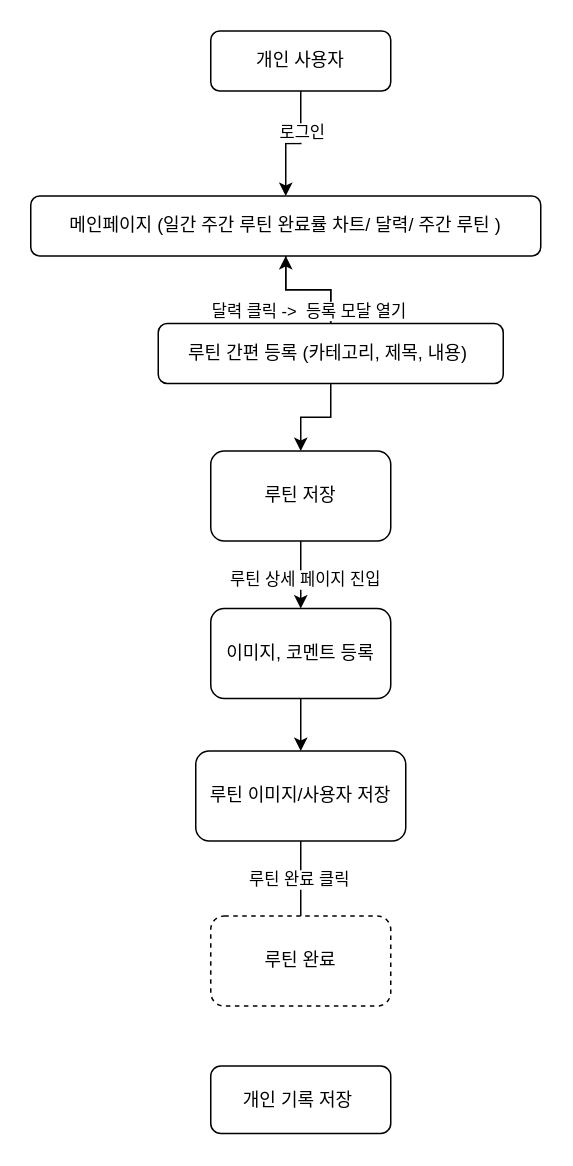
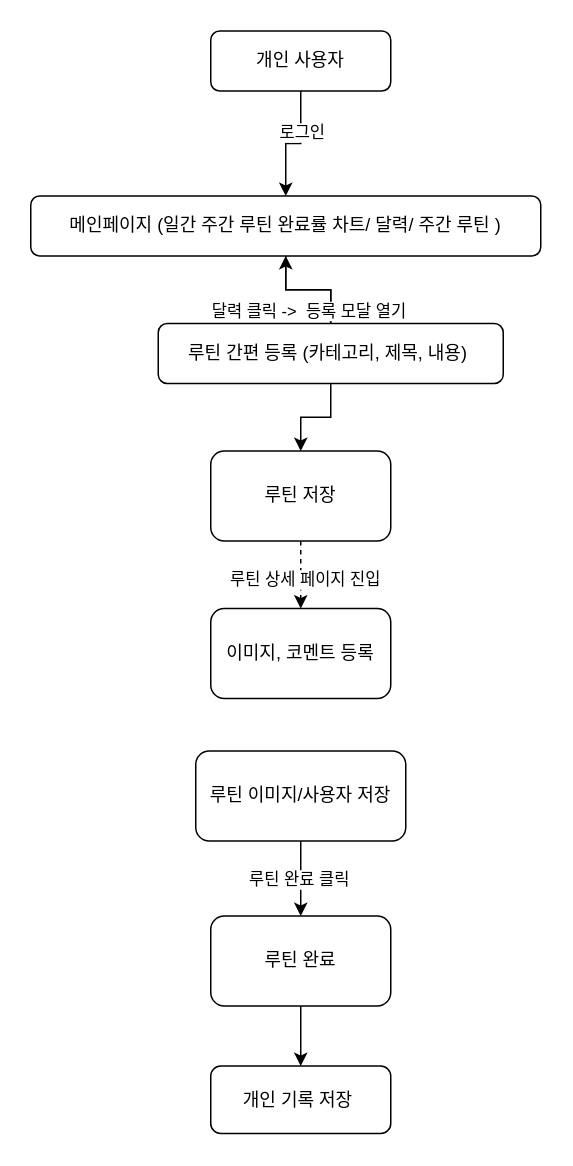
edge "루틴 저장" -> "이미지, 코멘트 등록": style solid -> dashed
edge "이미지, 코멘트 등록" -> "루틴 이미지/사용자 저장": removed
edge "루틴 이미지/사용자 저장" -- "루틴 완료": arrowhead none -> classic
node "루틴 완료": style dashed -> solid
edge "루틴 완료" -> "개인 기록 저장": added
